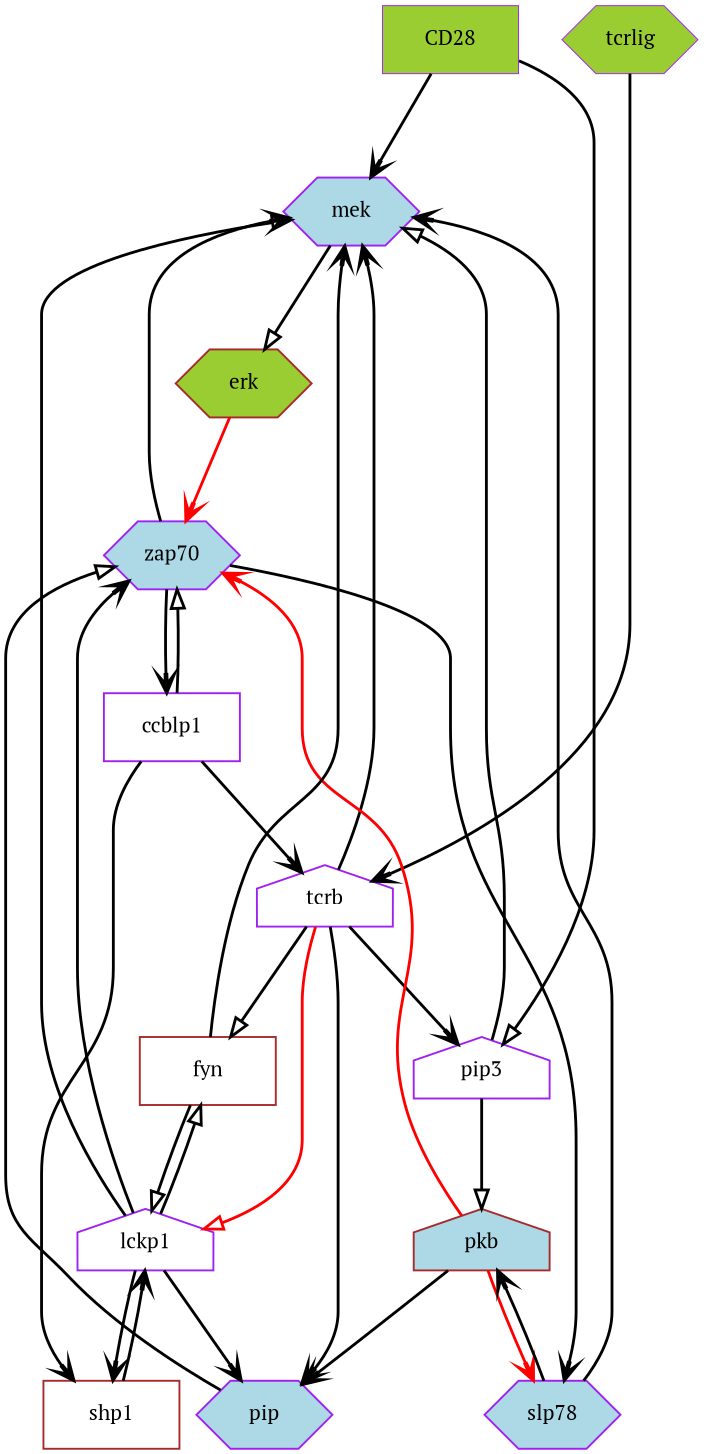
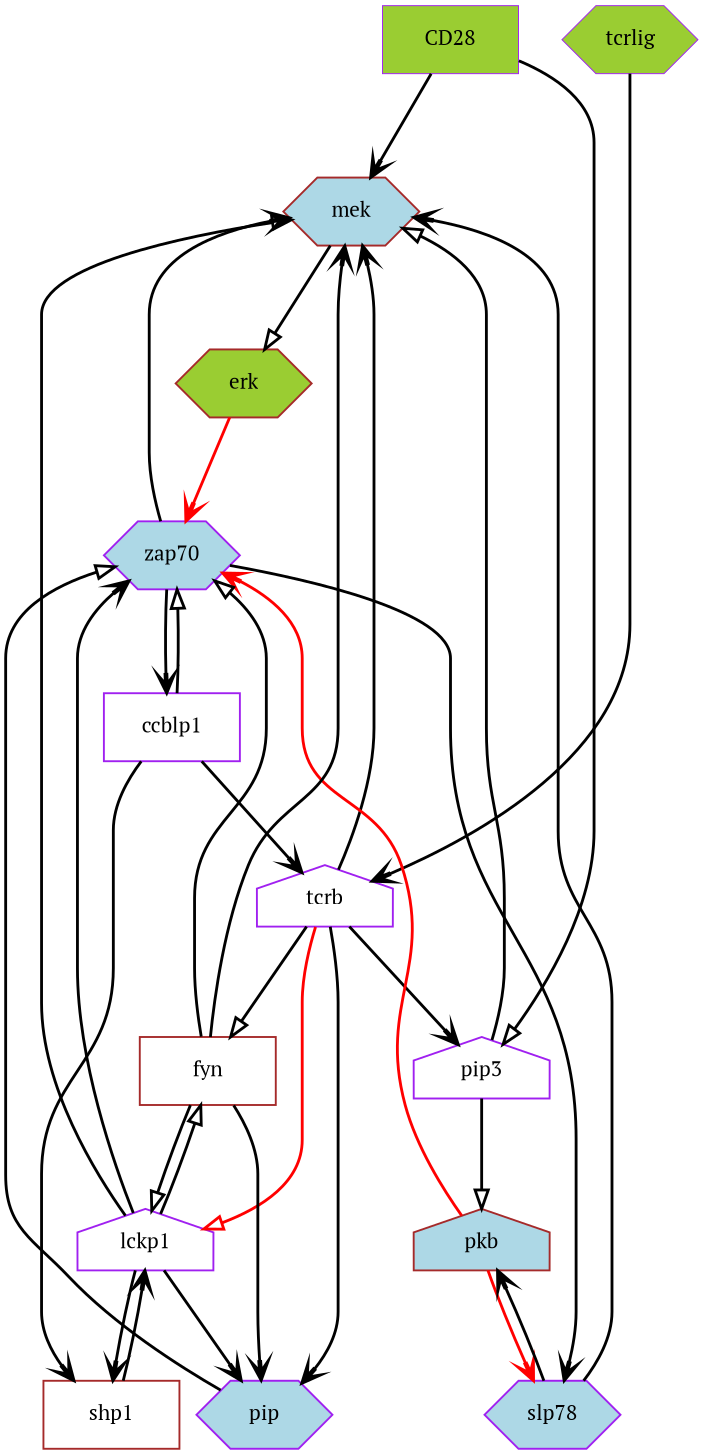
node "mek": color purple -> brown
edge "fyn" -> "zap70": added
edge "pkb" -> "pip": now "fyn" -> "pip"
